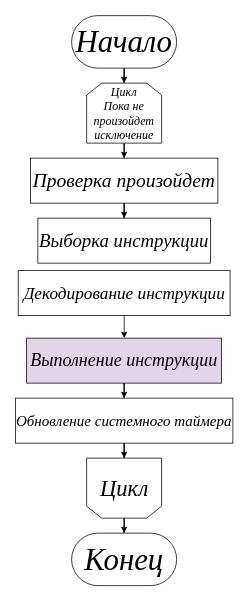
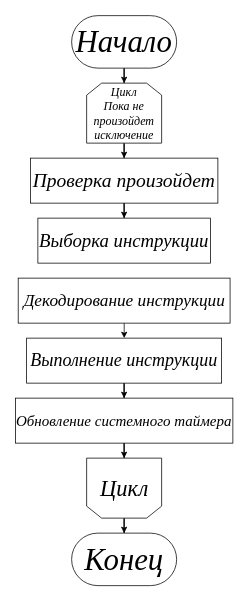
node "Декодирование инструкции": moved (124, 293) -> (124, 300)
node "Выполнение инструкции": fillcolor #e1d5e7 -> #ffffff
